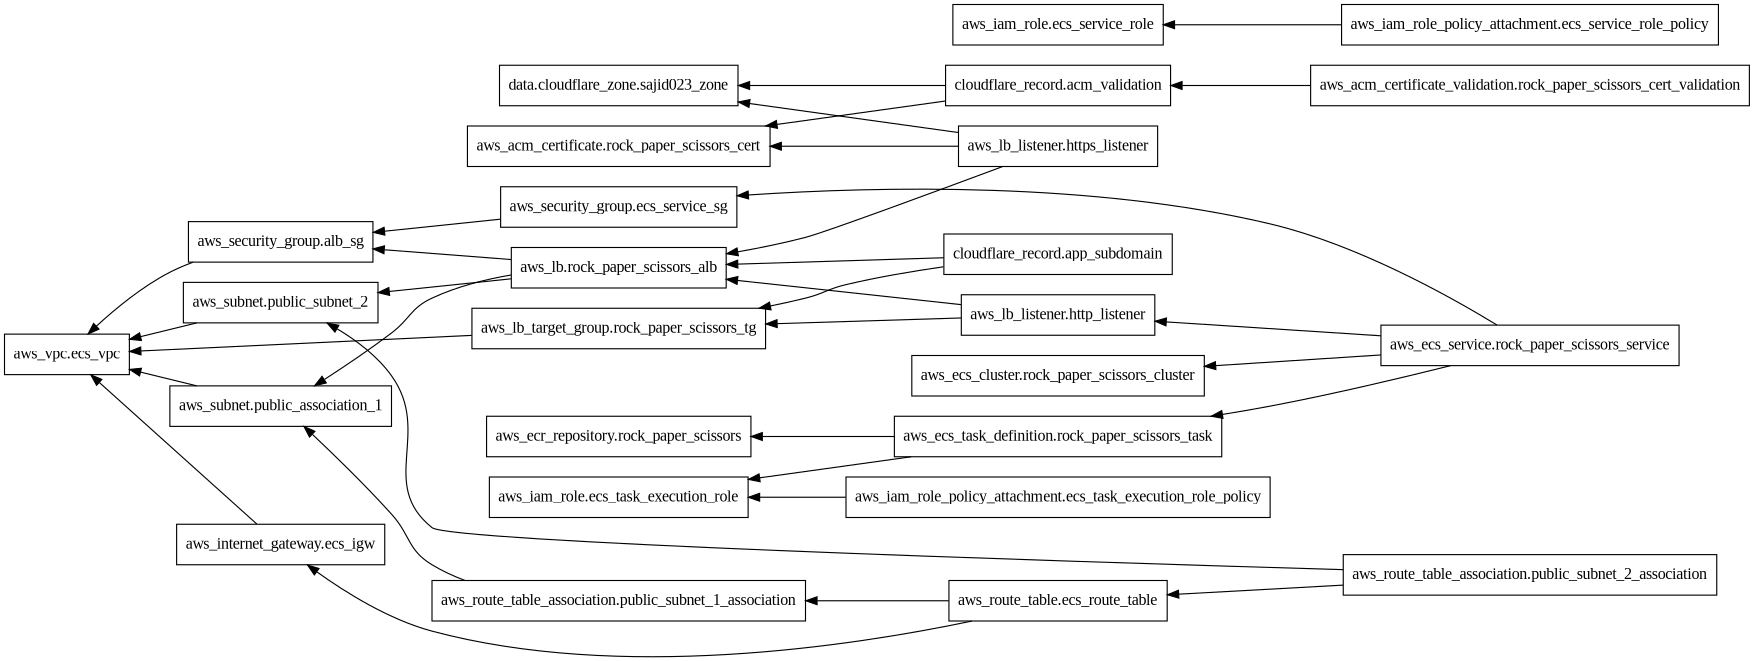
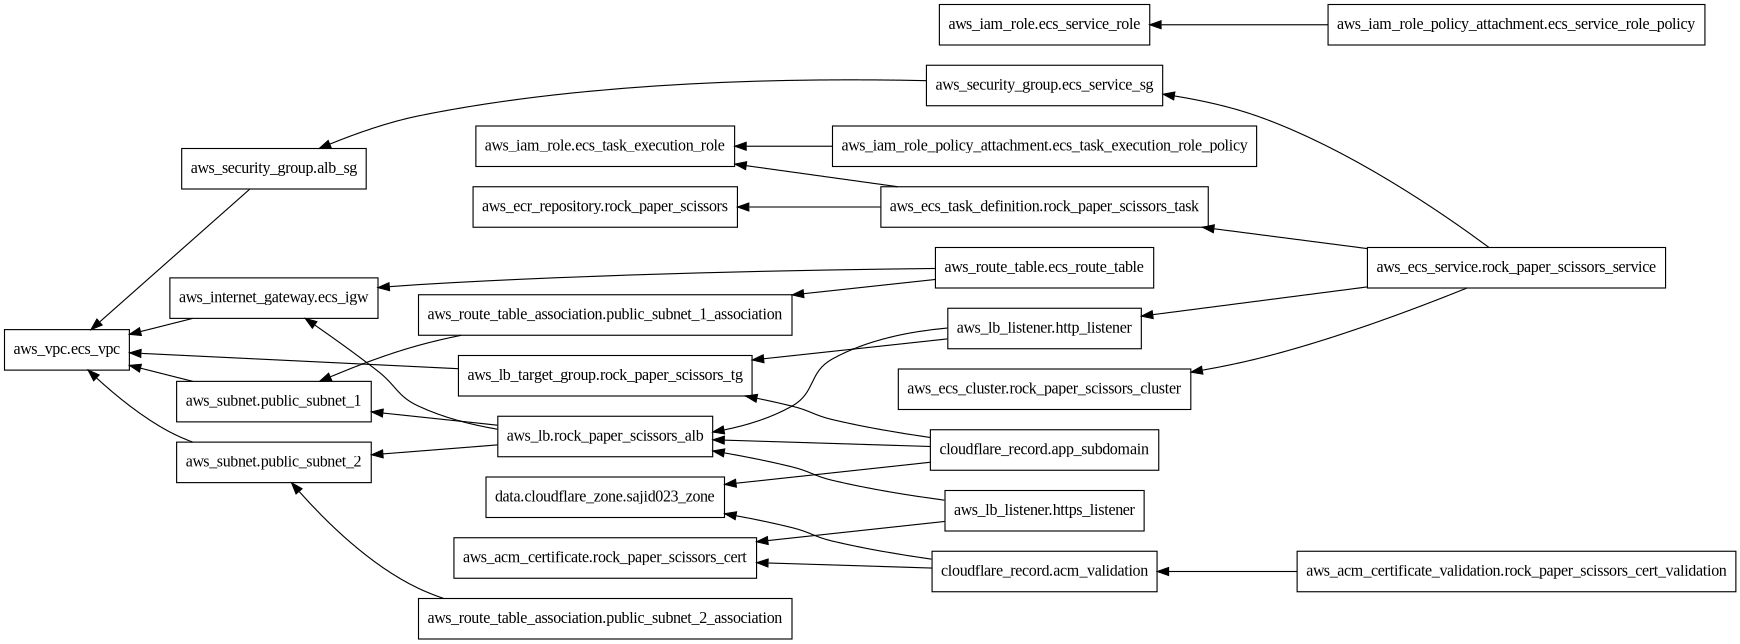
edge "aws_lb_listener.https_listener" -> "data.cloudflare_zone.sajid023_zone": now "cloudflare_record.app_subdomain" -> "data.cloudflare_zone.sajid023_zone"
edge "aws_lb.rock_paper_scissors_alb" -> "aws_security_group.alb_sg": now "aws_lb.rock_paper_scissors_alb" -> "aws_internet_gateway.ecs_igw"
node "aws_subnet.public_association_1": label "aws_subnet.public_association_1" -> "aws_subnet.public_subnet_1"
edge "aws_route_table_association.public_subnet_2_association" -> "aws_route_table.ecs_route_table": removed
